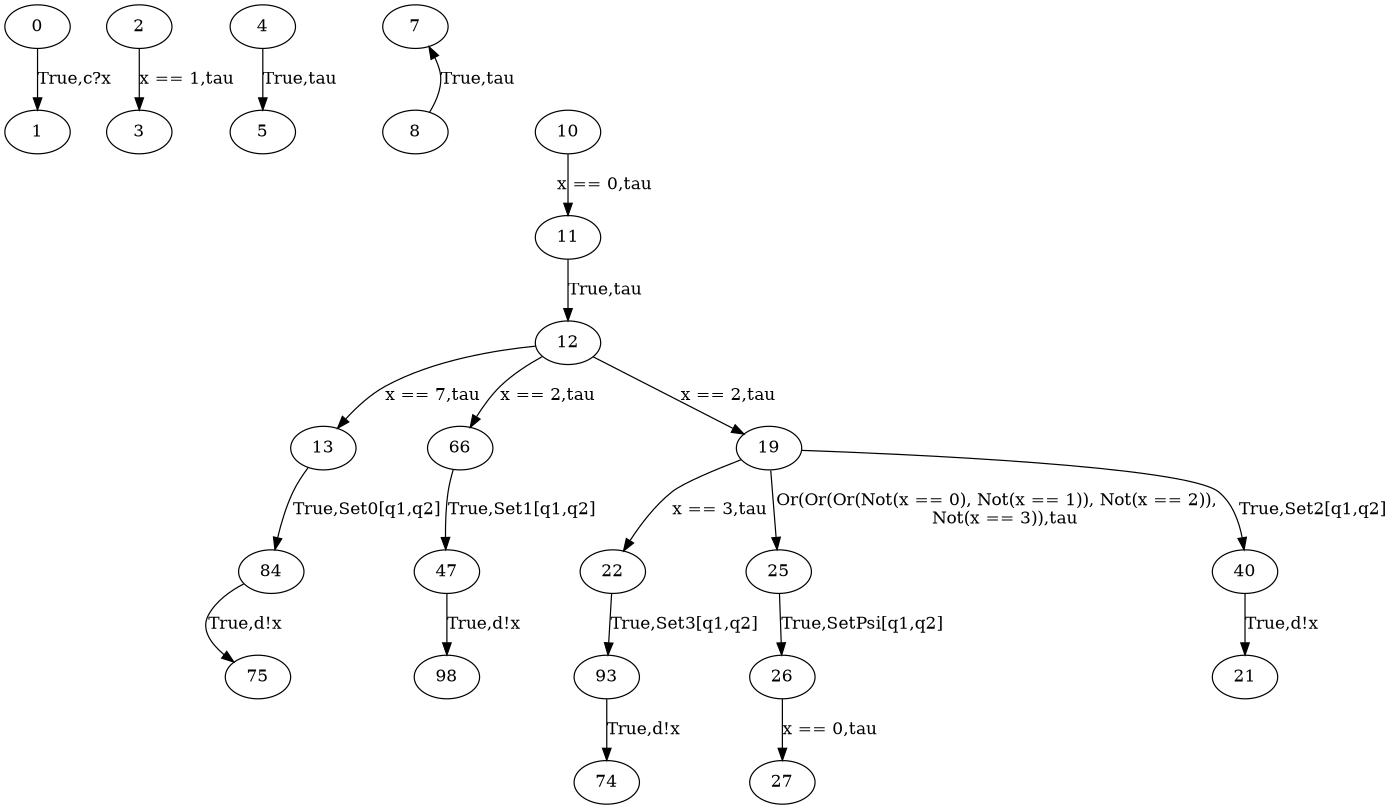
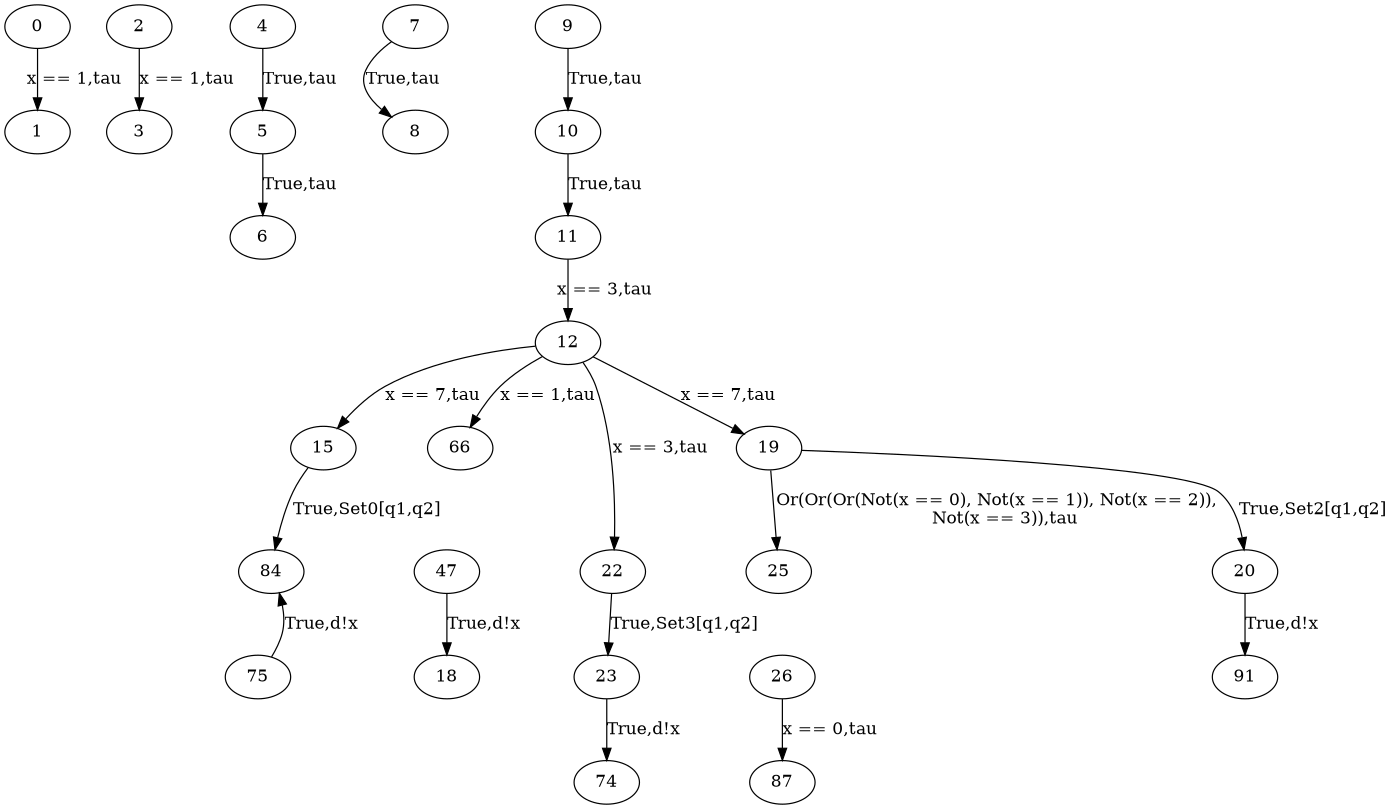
node "9": added
edge "0" -> "1": label "True,c?x" -> "x == 1,tau"
edge "8" -> "7": reversed
edge "10" -> "11": label "x == 0,tau" -> "True,tau"
node "6": added
edge "11" -> "12": label "True,tau" -> "x == 3,tau"
edge "12" -> "66": label "x == 2,tau" -> "x == 1,tau"
edge "12" -> "19": label "x == 2,tau" -> "x == 7,tau"
node "13": label "13" -> "15"
edge "19" -> "22": now "12" -> "22"
edge "66" -> "47": removed, label "True,Set1[q1,q2]"
node "40": label "40" -> "20"
edge "84" -> "75": reversed
edge "25" -> "26": removed, label "True,SetPsi[q1,q2]"
node "98": label "98" -> "18"
node "93": label "93" -> "23"
node "21": label "21" -> "91"
node "27": label "27" -> "87"
